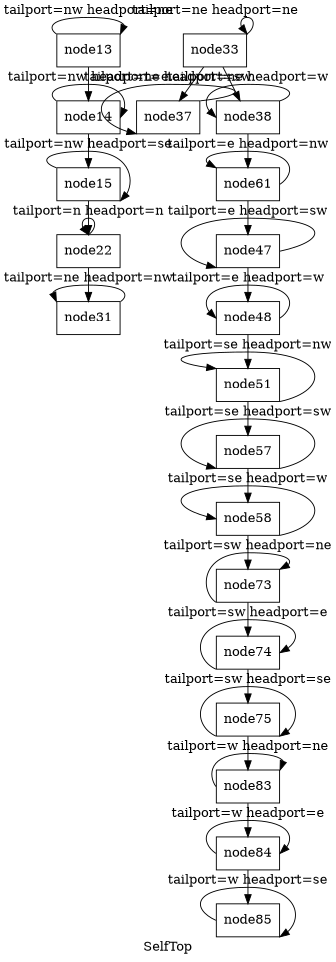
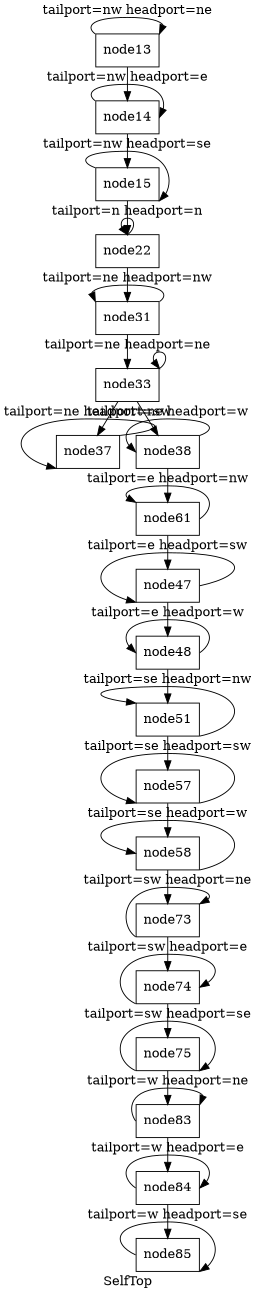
edge "node31" -> "node33": added
